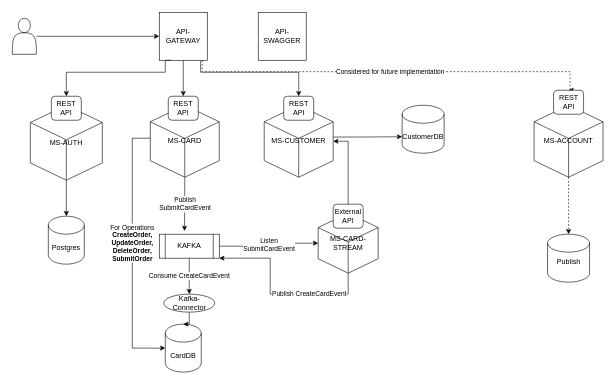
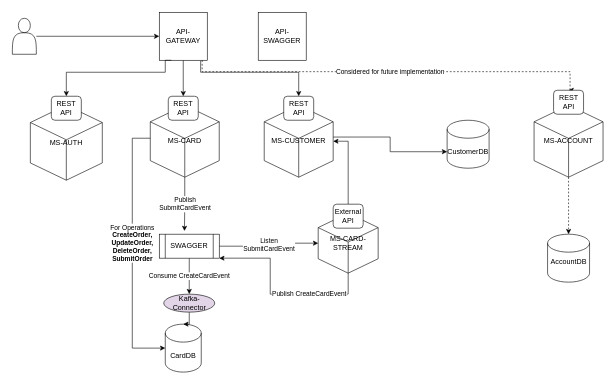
node "CustomerDB": moved (423, 129) -> (468, 144)
edge "MS-AUTH" -> "Postgres": removed
node "Postgres": removed
node "KAFKA": label "KAFKA" -> "SWAGGER"
node "Publish": label "Publish" -> "AccountDB"
node "Kafka-Connector": fillcolor #ffffff -> #e1d5e7
